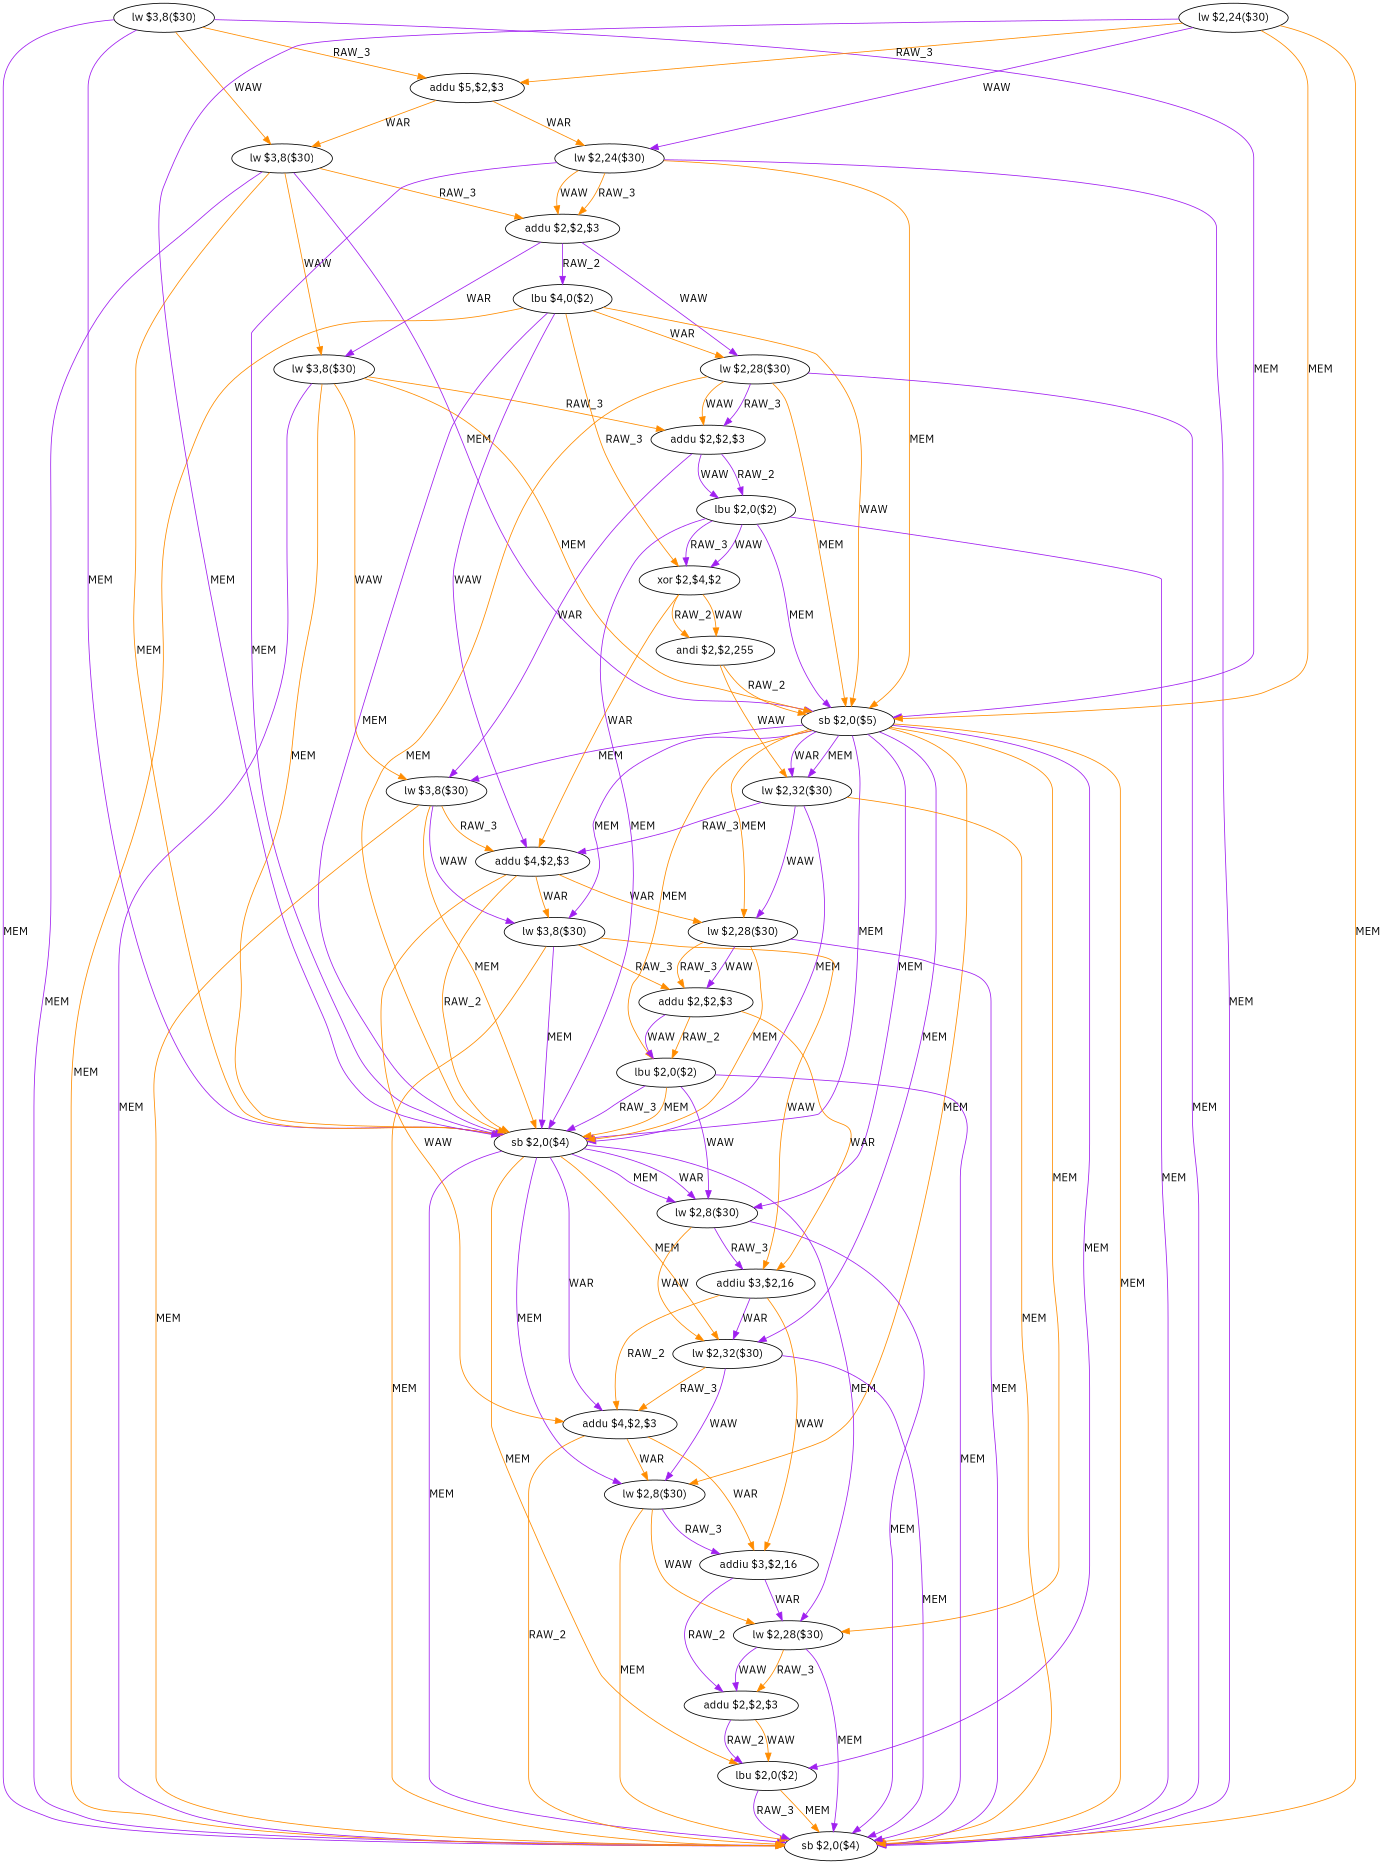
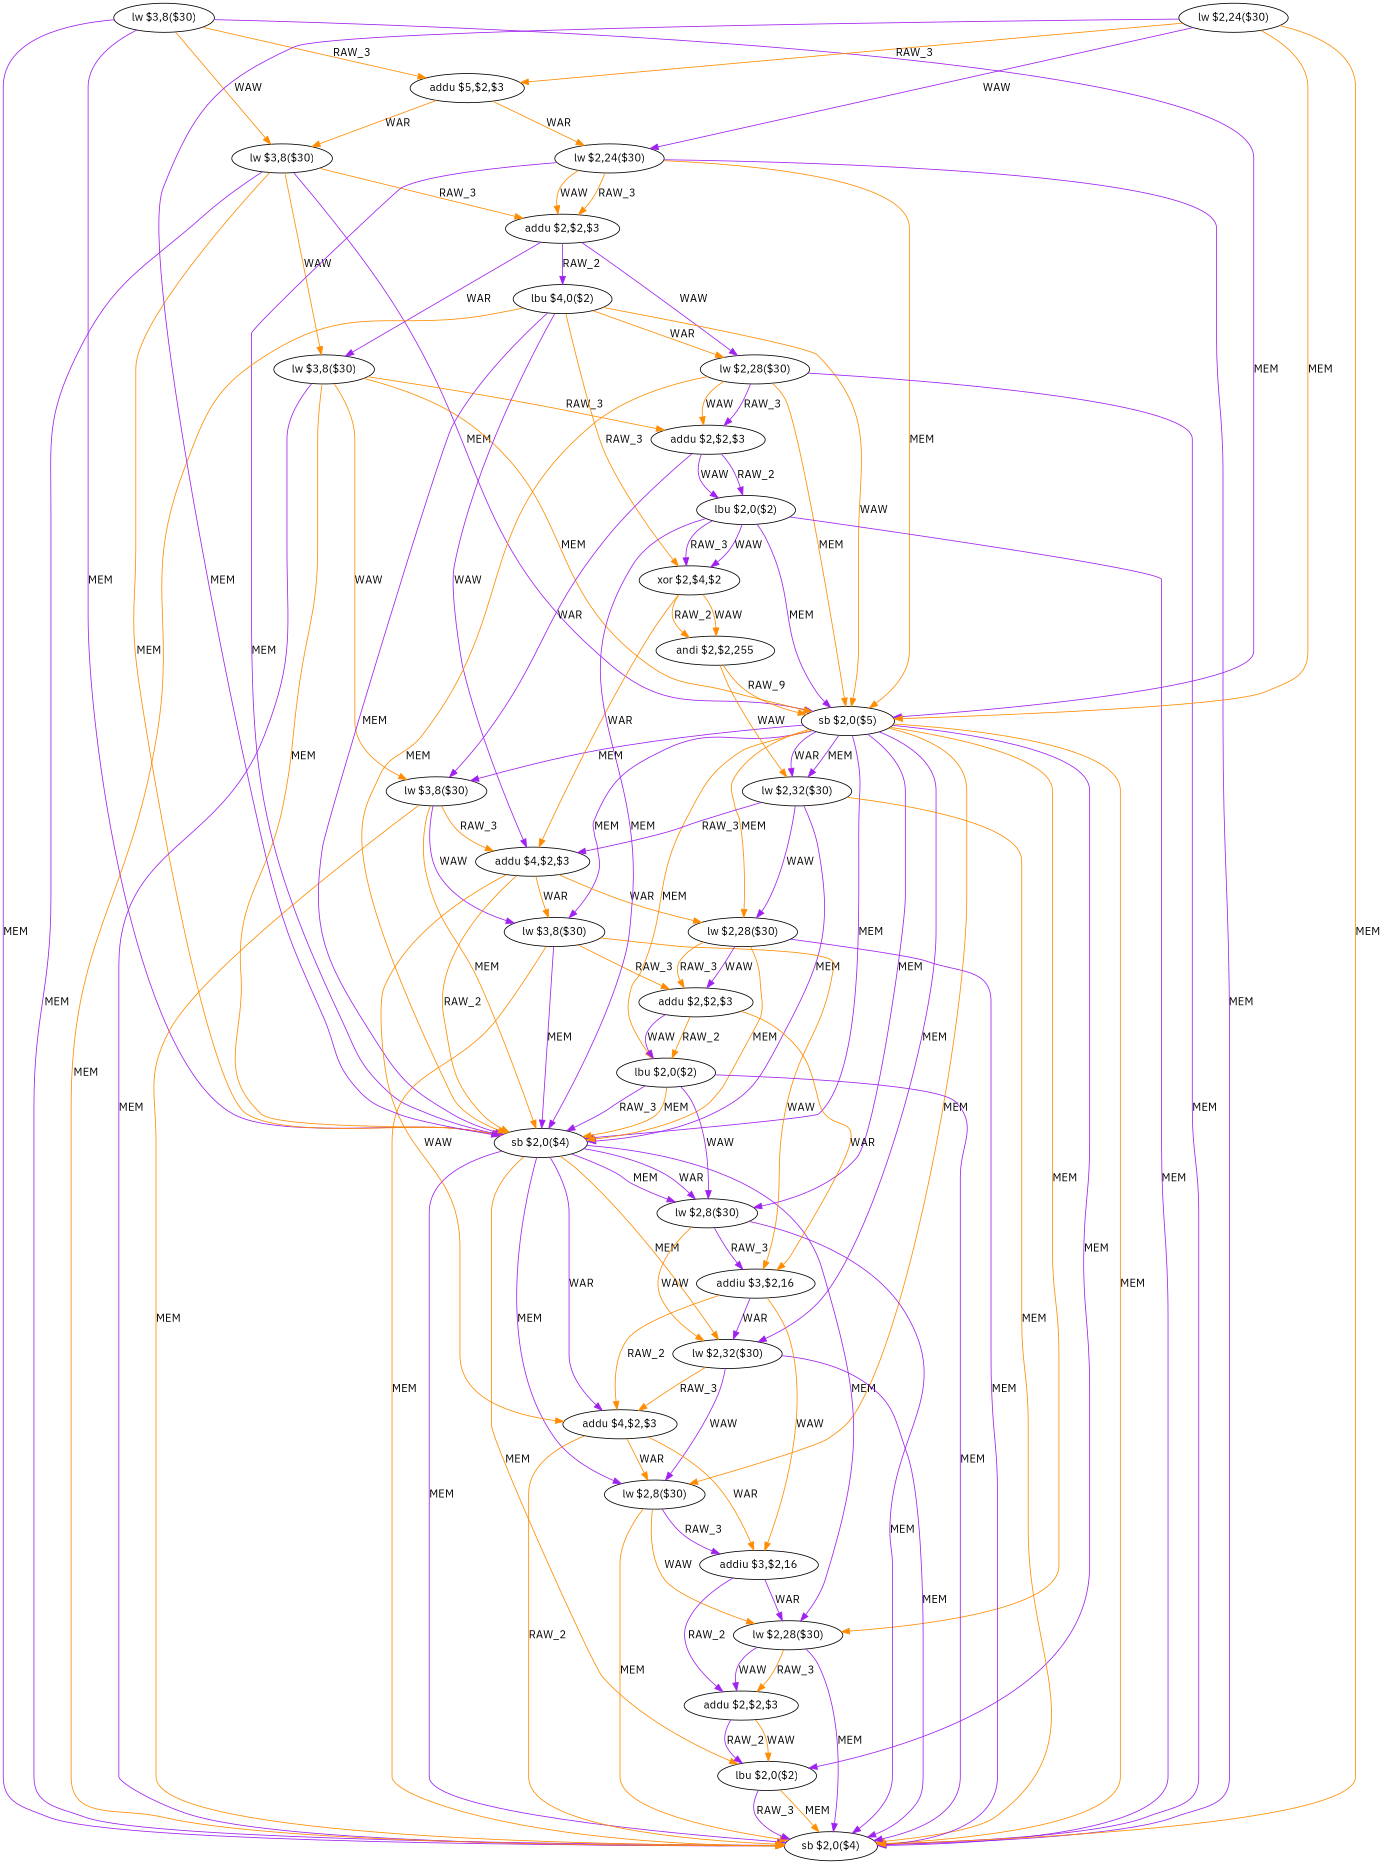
edge "andi $2,$2,255" -> "sb $2,0($5)": label "RAW_2" -> "RAW_9"
